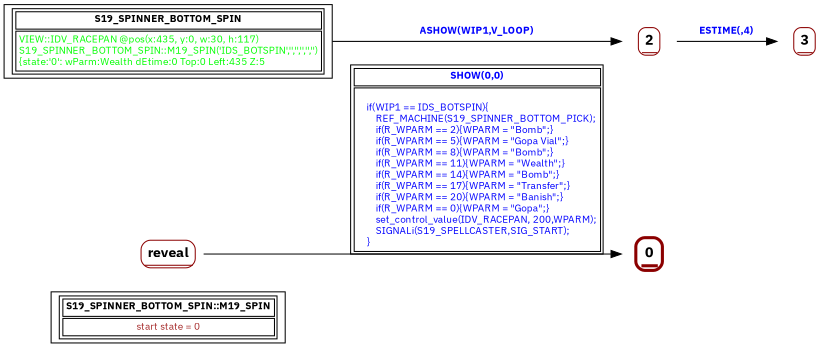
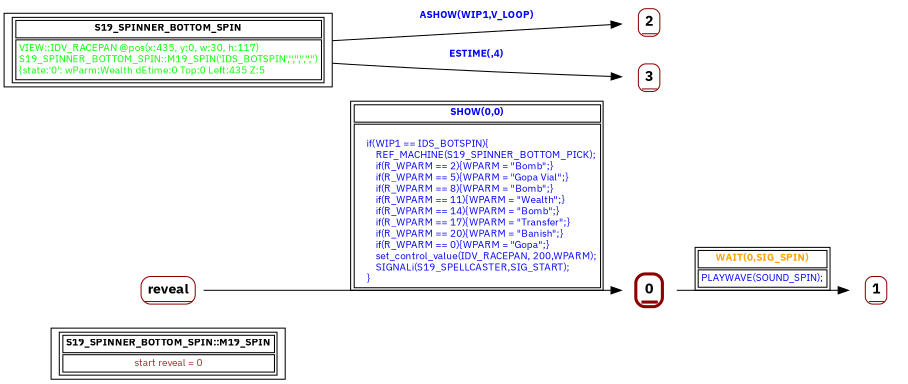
edge "2" -> "3": now "S19_SPINNER_BOTTOM_SPIN" -> "3"
node "1": added
node "S19_SPINNER_BOTTOM_SPIN::M19_SPIN": text "start state = 0" -> "start reveal = 0"
